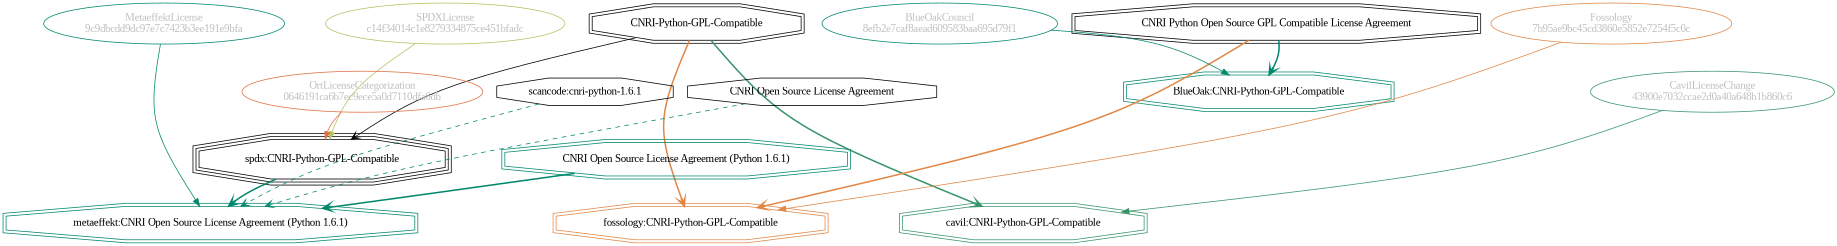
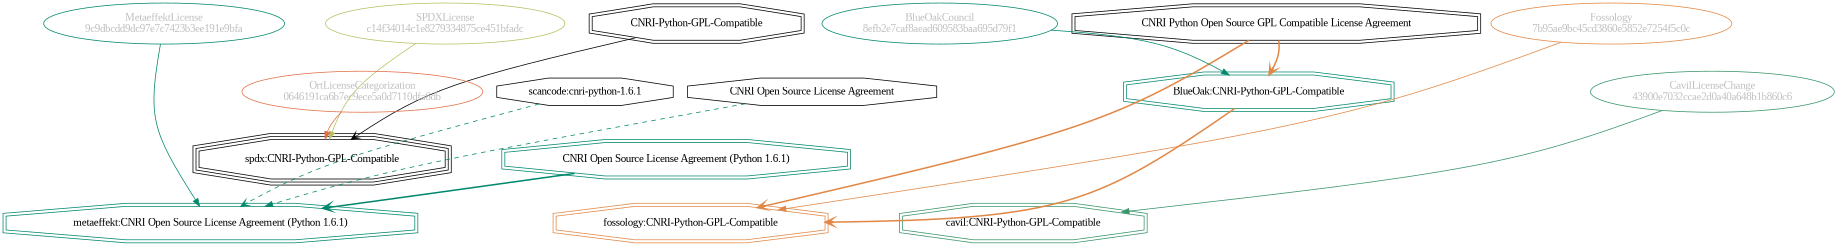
edge "CNRI Python Open Source GPL Compatible License Agreement" -> "BlueOak:CNRI-Python-GPL-Compatible": color #00876c -> #e18745
edge "CNRI-Python-GPL-Compatible" -> "fossology:CNRI-Python-GPL-Compatible": now "BlueOak:CNRI-Python-GPL-Compatible" -> "fossology:CNRI-Python-GPL-Compatible"
edge "CNRI-Python-GPL-Compatible" -> "cavil:CNRI-Python-GPL-Compatible": removed
edge "CNRI Open Source License Agreement" -> "metaeffekt:CNRI Open Source License Agreement (Python 1.6.1)": arrowhead vee -> normal
edge "spdx:CNRI-Python-GPL-Compatible" -> "metaeffekt:CNRI Open Source License Agreement (Python 1.6.1)": removed
